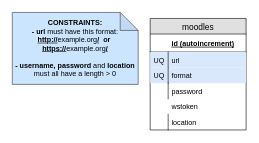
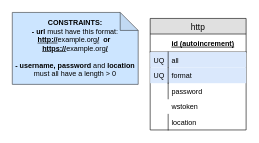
node "moodles": label "moodles" -> "http"
node "url": label "url" -> "all"
